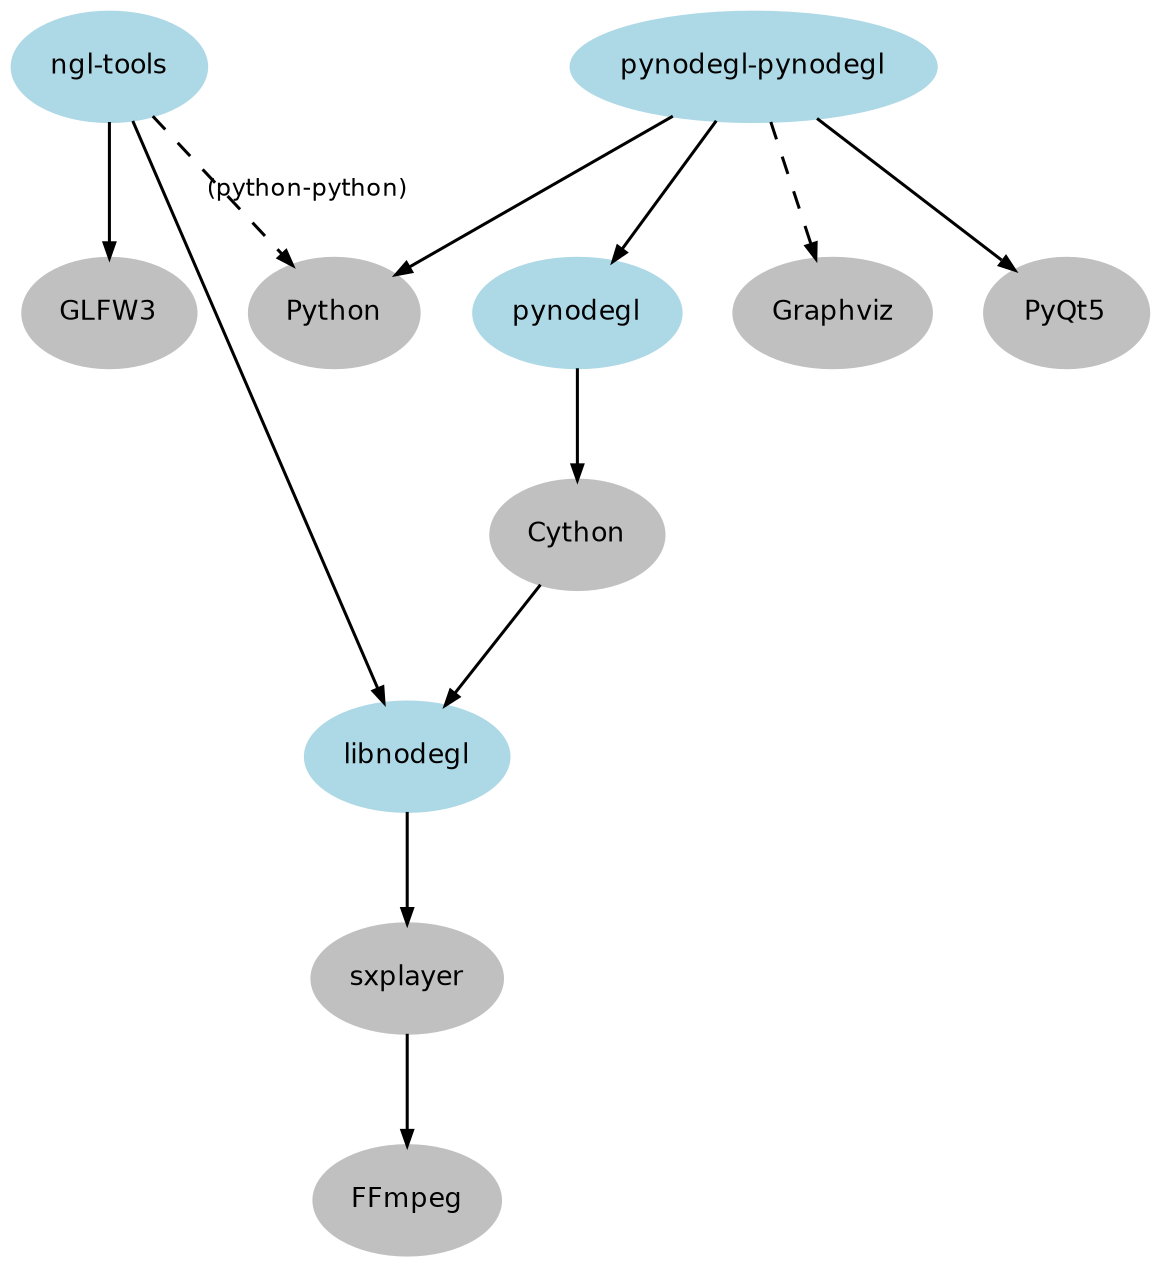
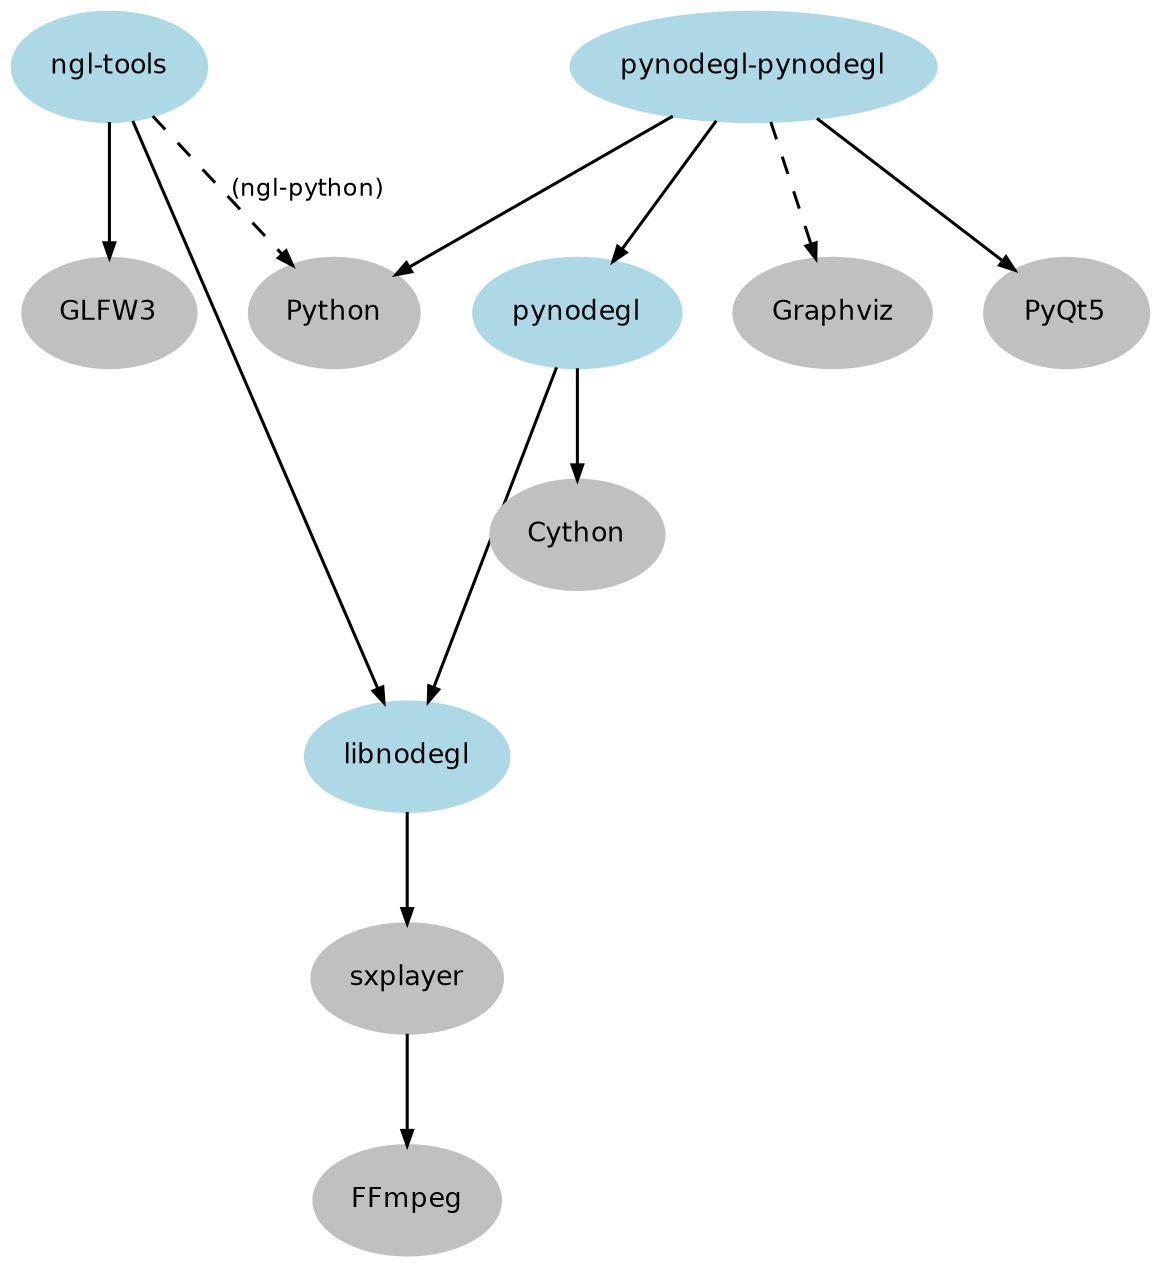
edge "ngl-tools" -> "Python": label "(python-python)" -> "(ngl-python)"
edge "Cython" -> "libnodegl": now "pynodegl" -> "libnodegl"
